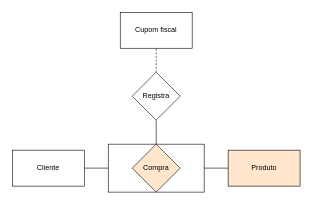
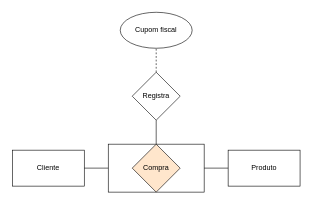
node "Cupom fiscal": shape rectangle -> ellipse
node "Produto": fillcolor #ffe6cc -> #ffffff
